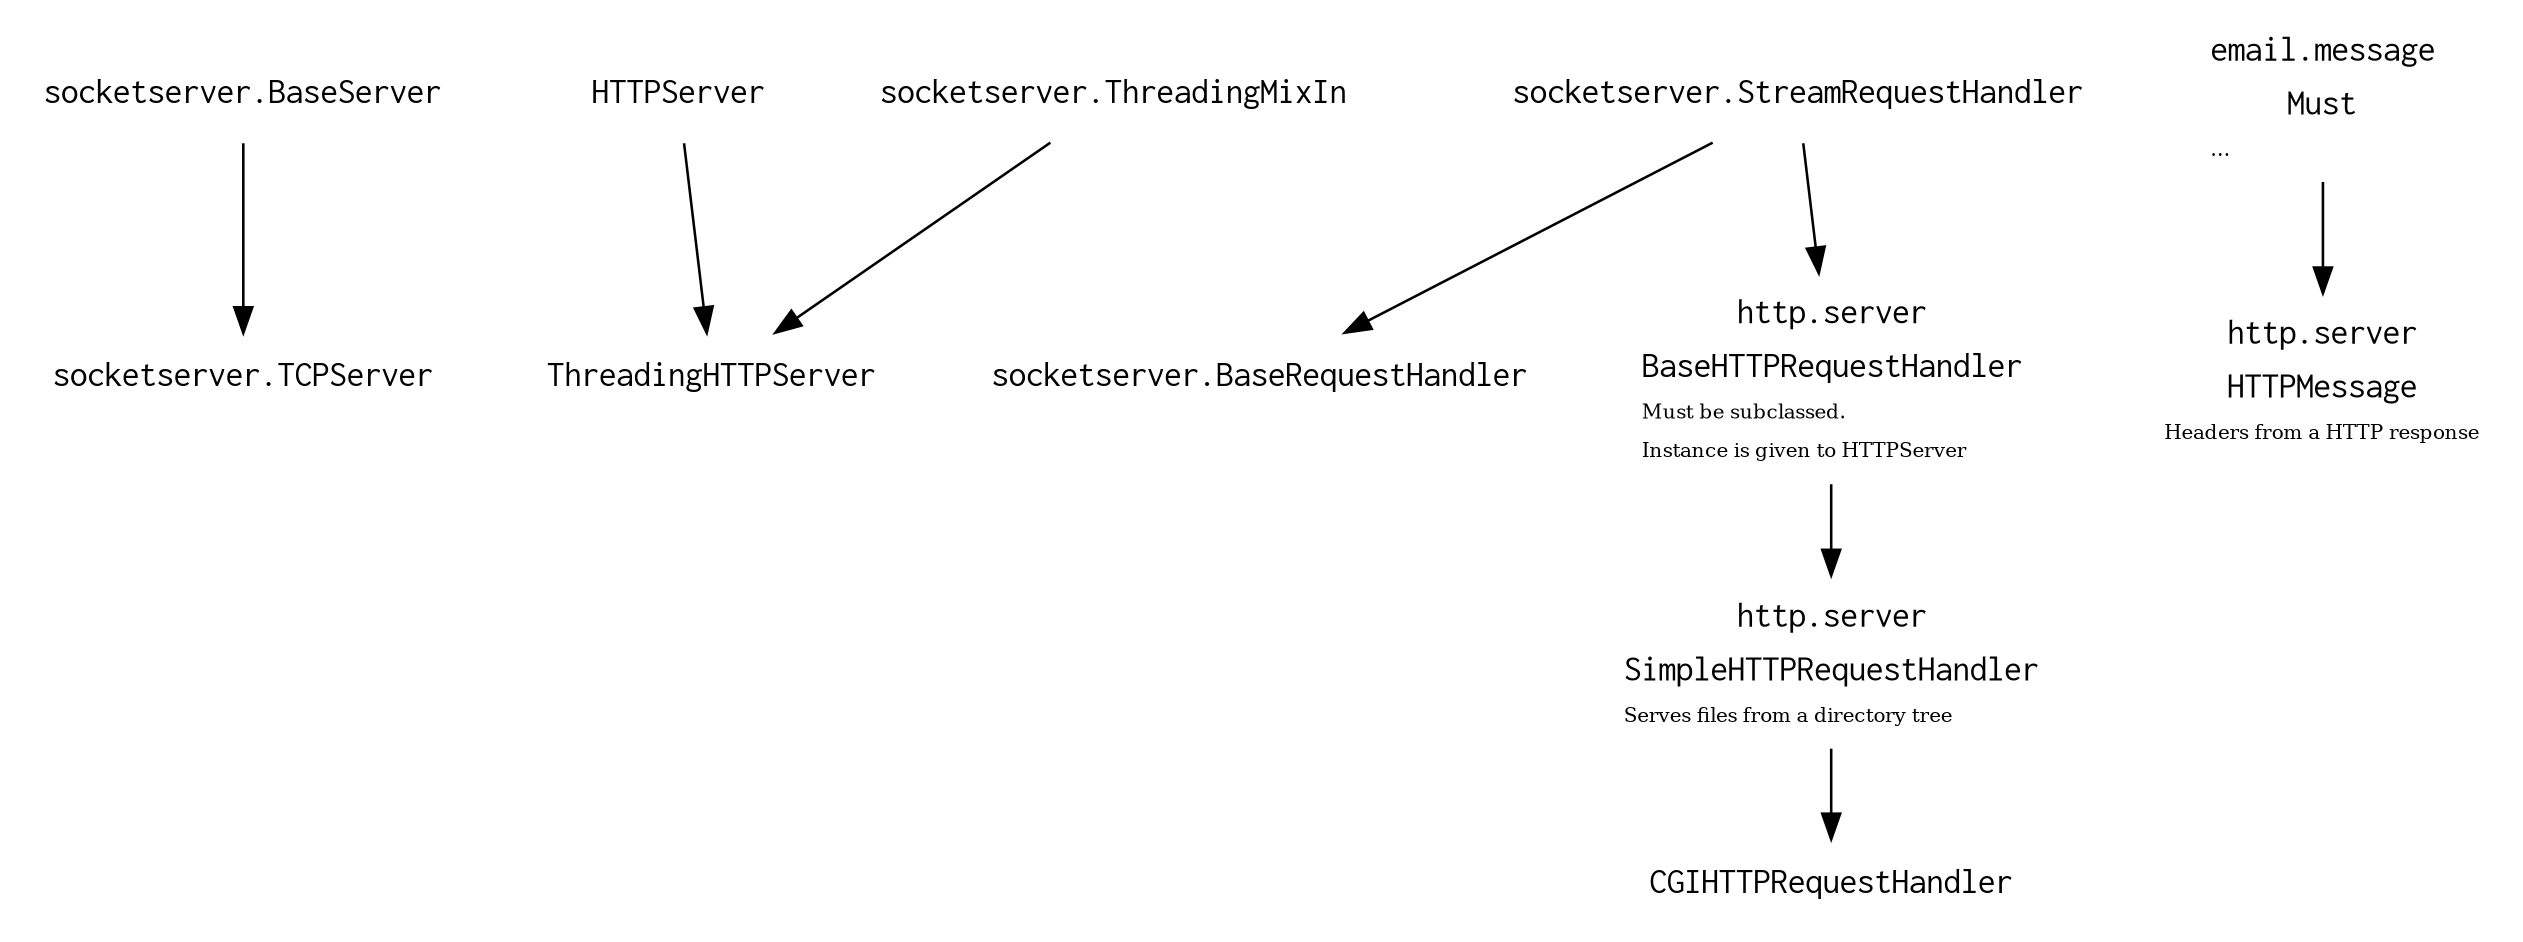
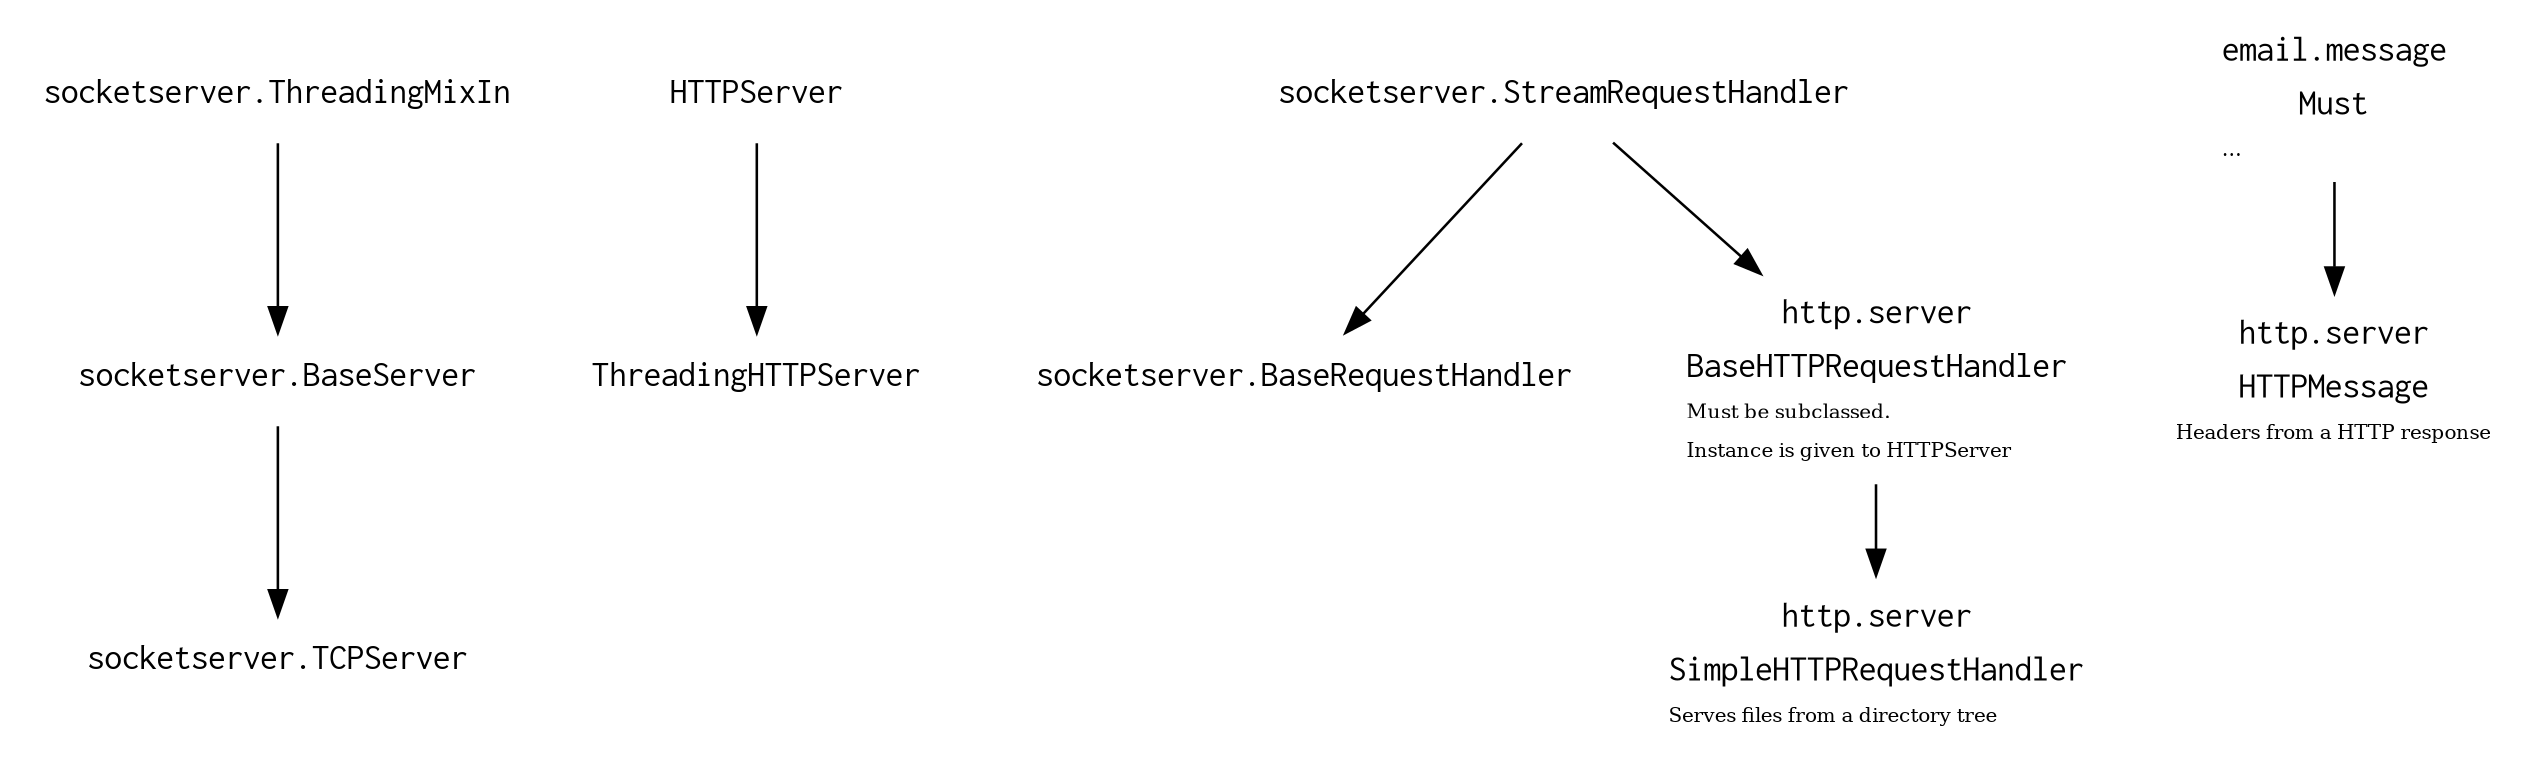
edge "socketserver.ThreadingMixIn" -> "ThreadingHTTPServer": now "socketserver.ThreadingMixIn" -> "socketserver.BaseServer"
node "CGIHTTPRequestHandler": removed
